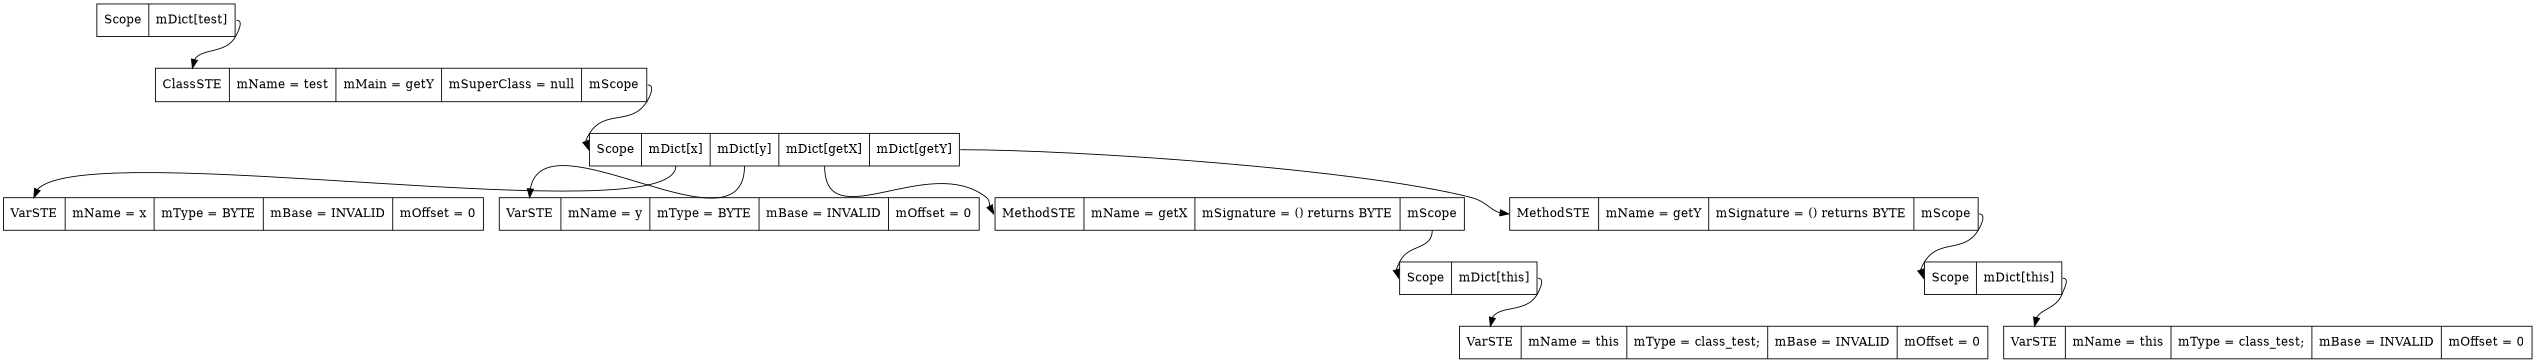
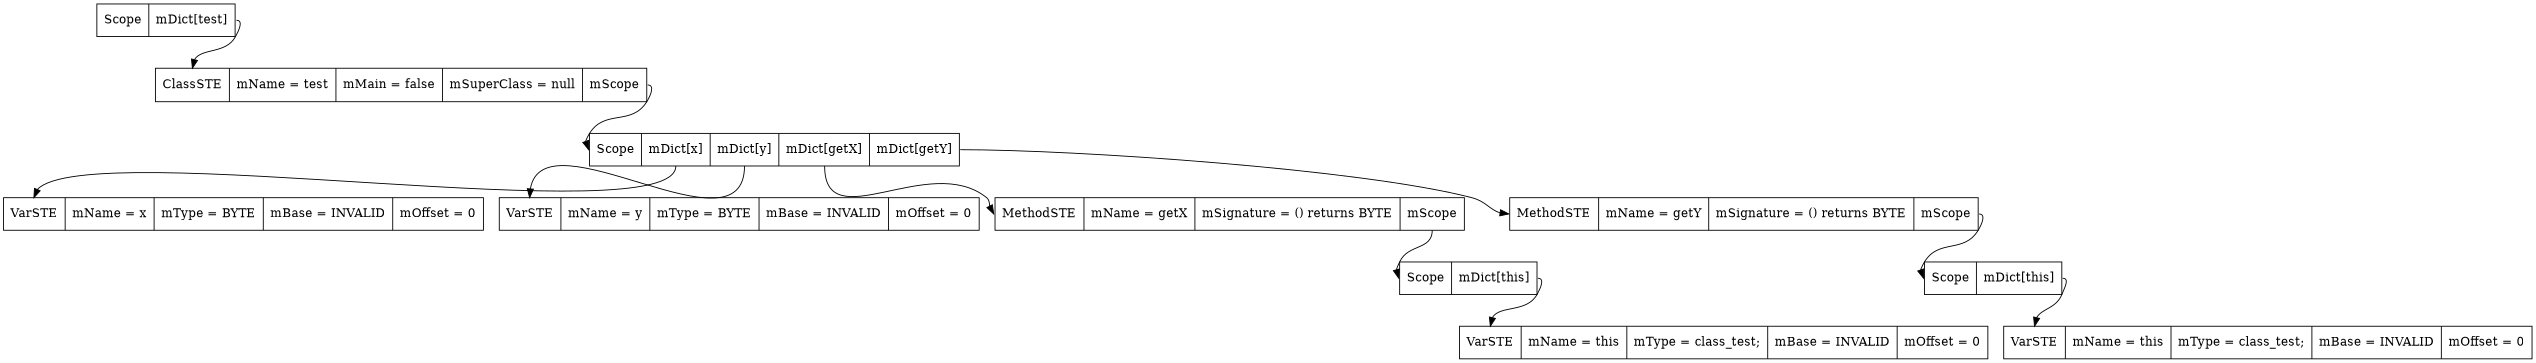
node "ClassSTE": text "mMain = getY" -> "mMain = false"
